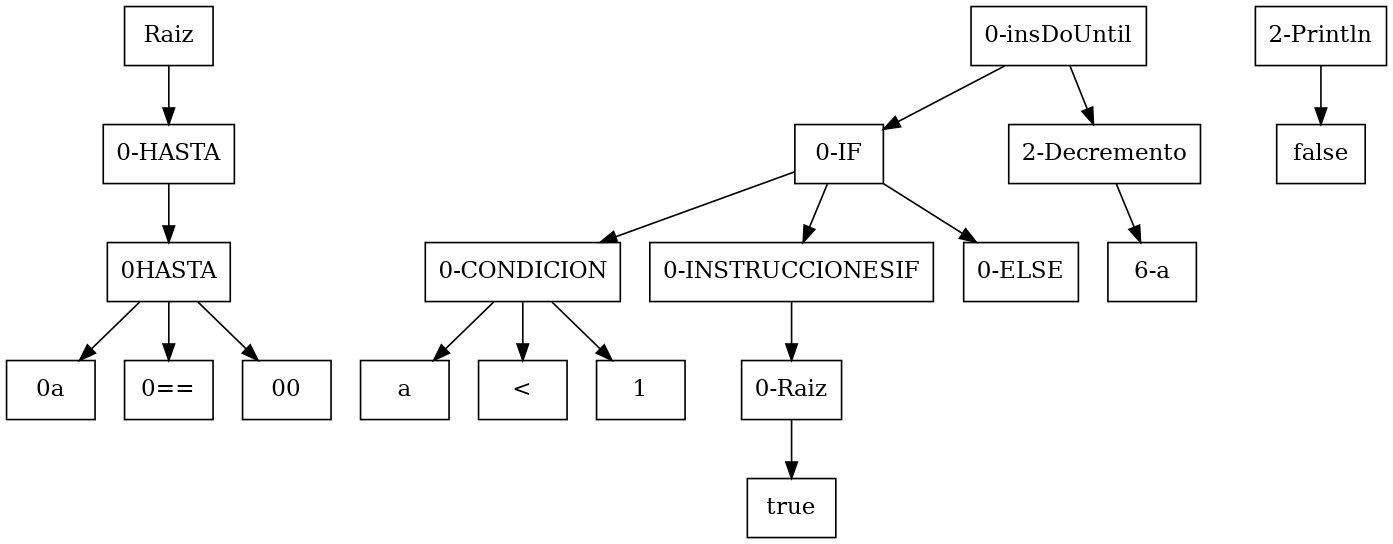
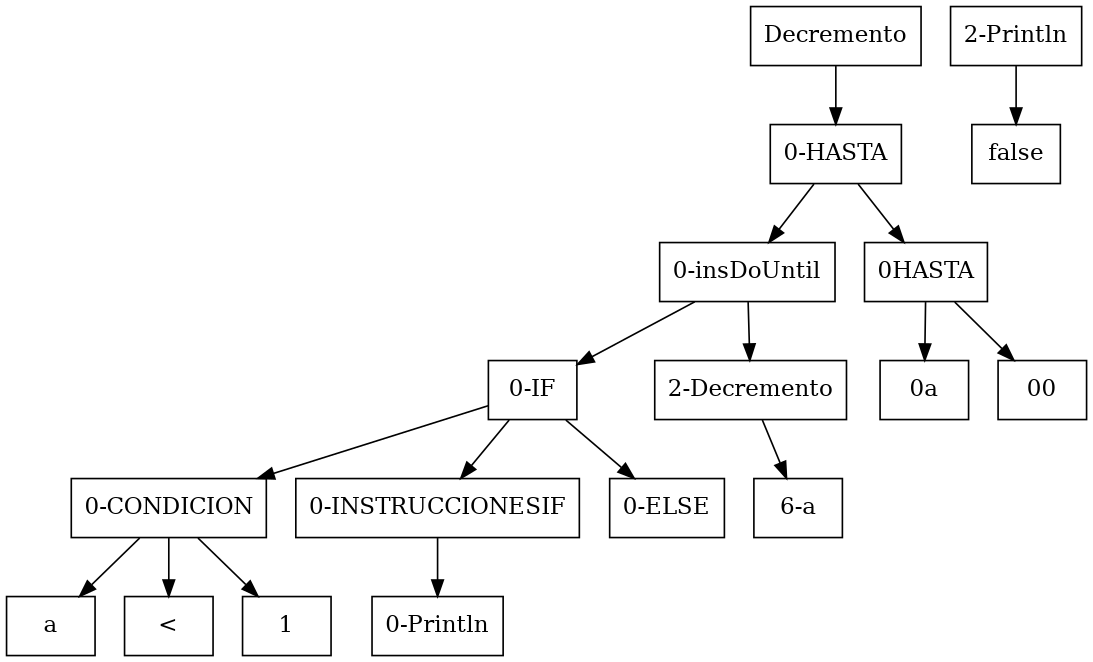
node "Raiz": label "Raiz" -> "Decremento"
edge "0-HASTA" -> "0-insDoUntil": added
node "0==": removed
node "0-Raiz": label "0-Raiz" -> "0-Println"
node "true": removed
